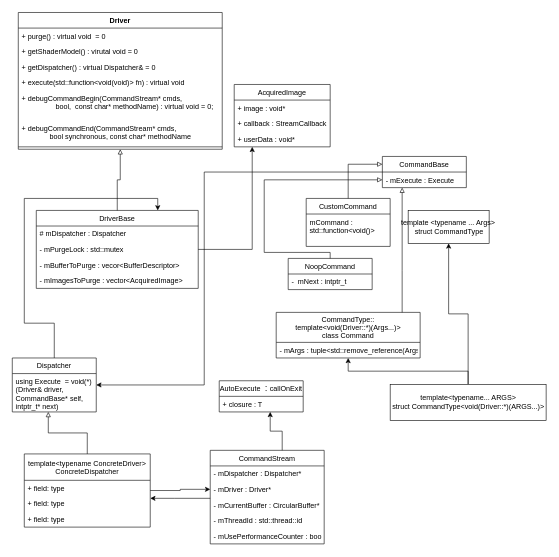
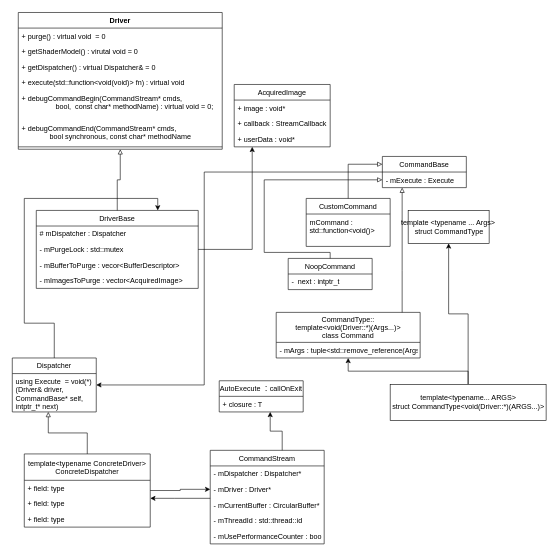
node "- mNext : intptr_t": label "- mNext : intptr_t" -> "- next : intptr_t"
